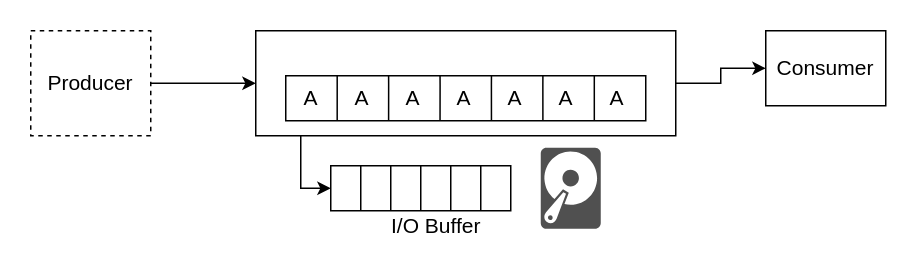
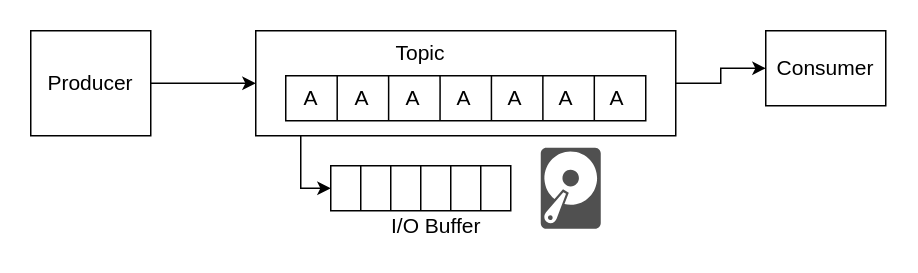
node "Topic": added
node "Producer": style dashed -> solid
